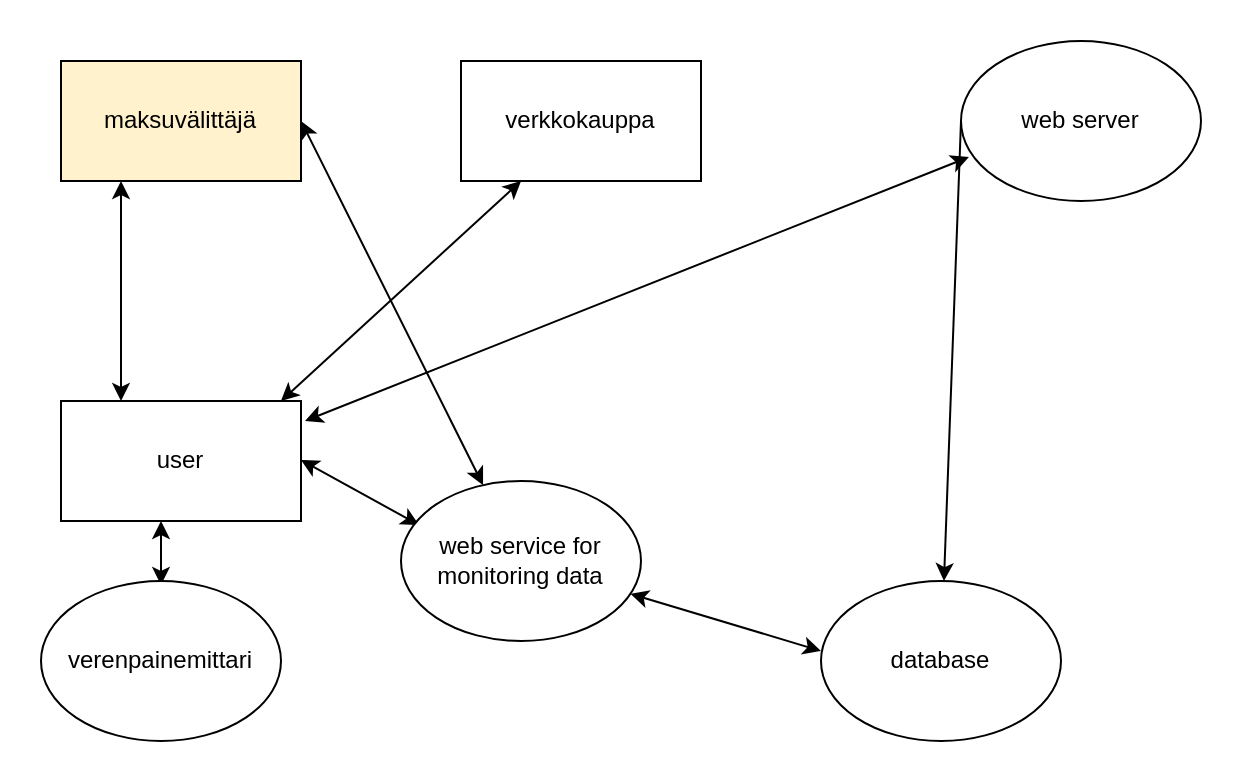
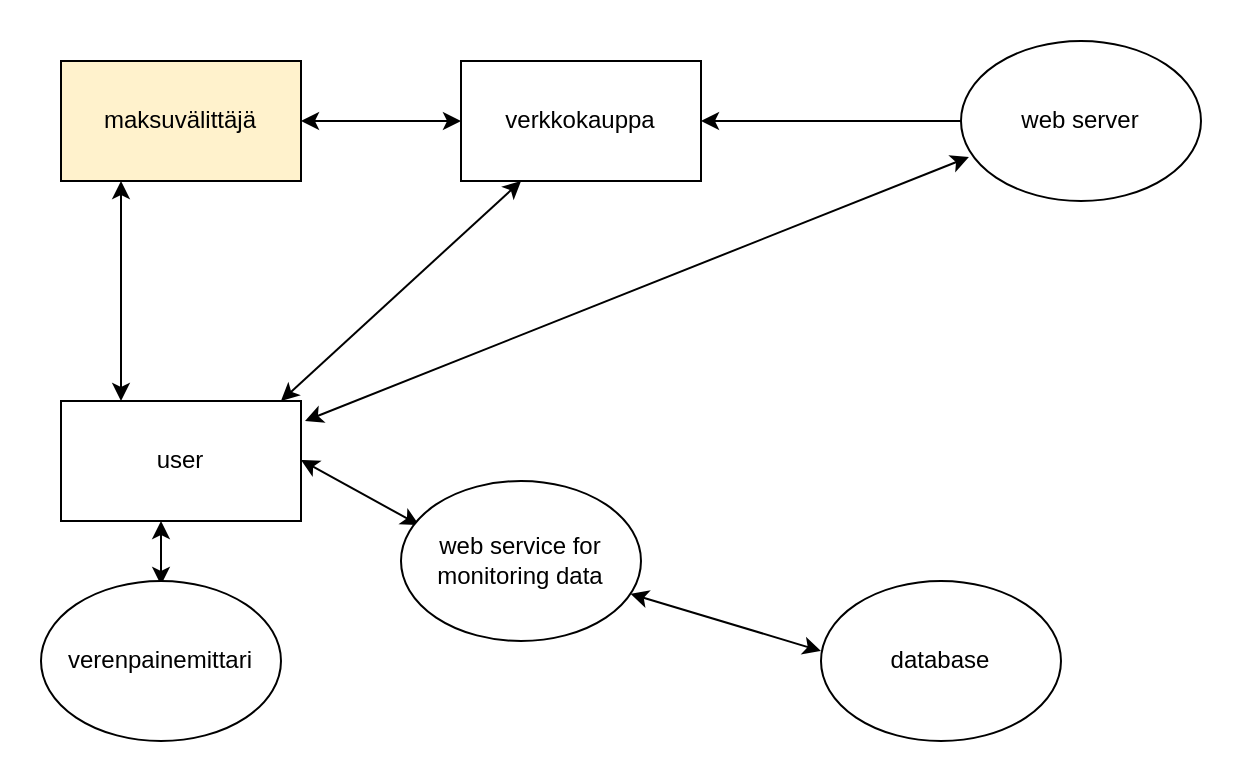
edge "maksuvälittäjä" -- "web service for monitoring data": now "maksuvälittäjä" -- "verkkokauppa"
edge "web server" -> "database": now "web server" -> "verkkokauppa"
